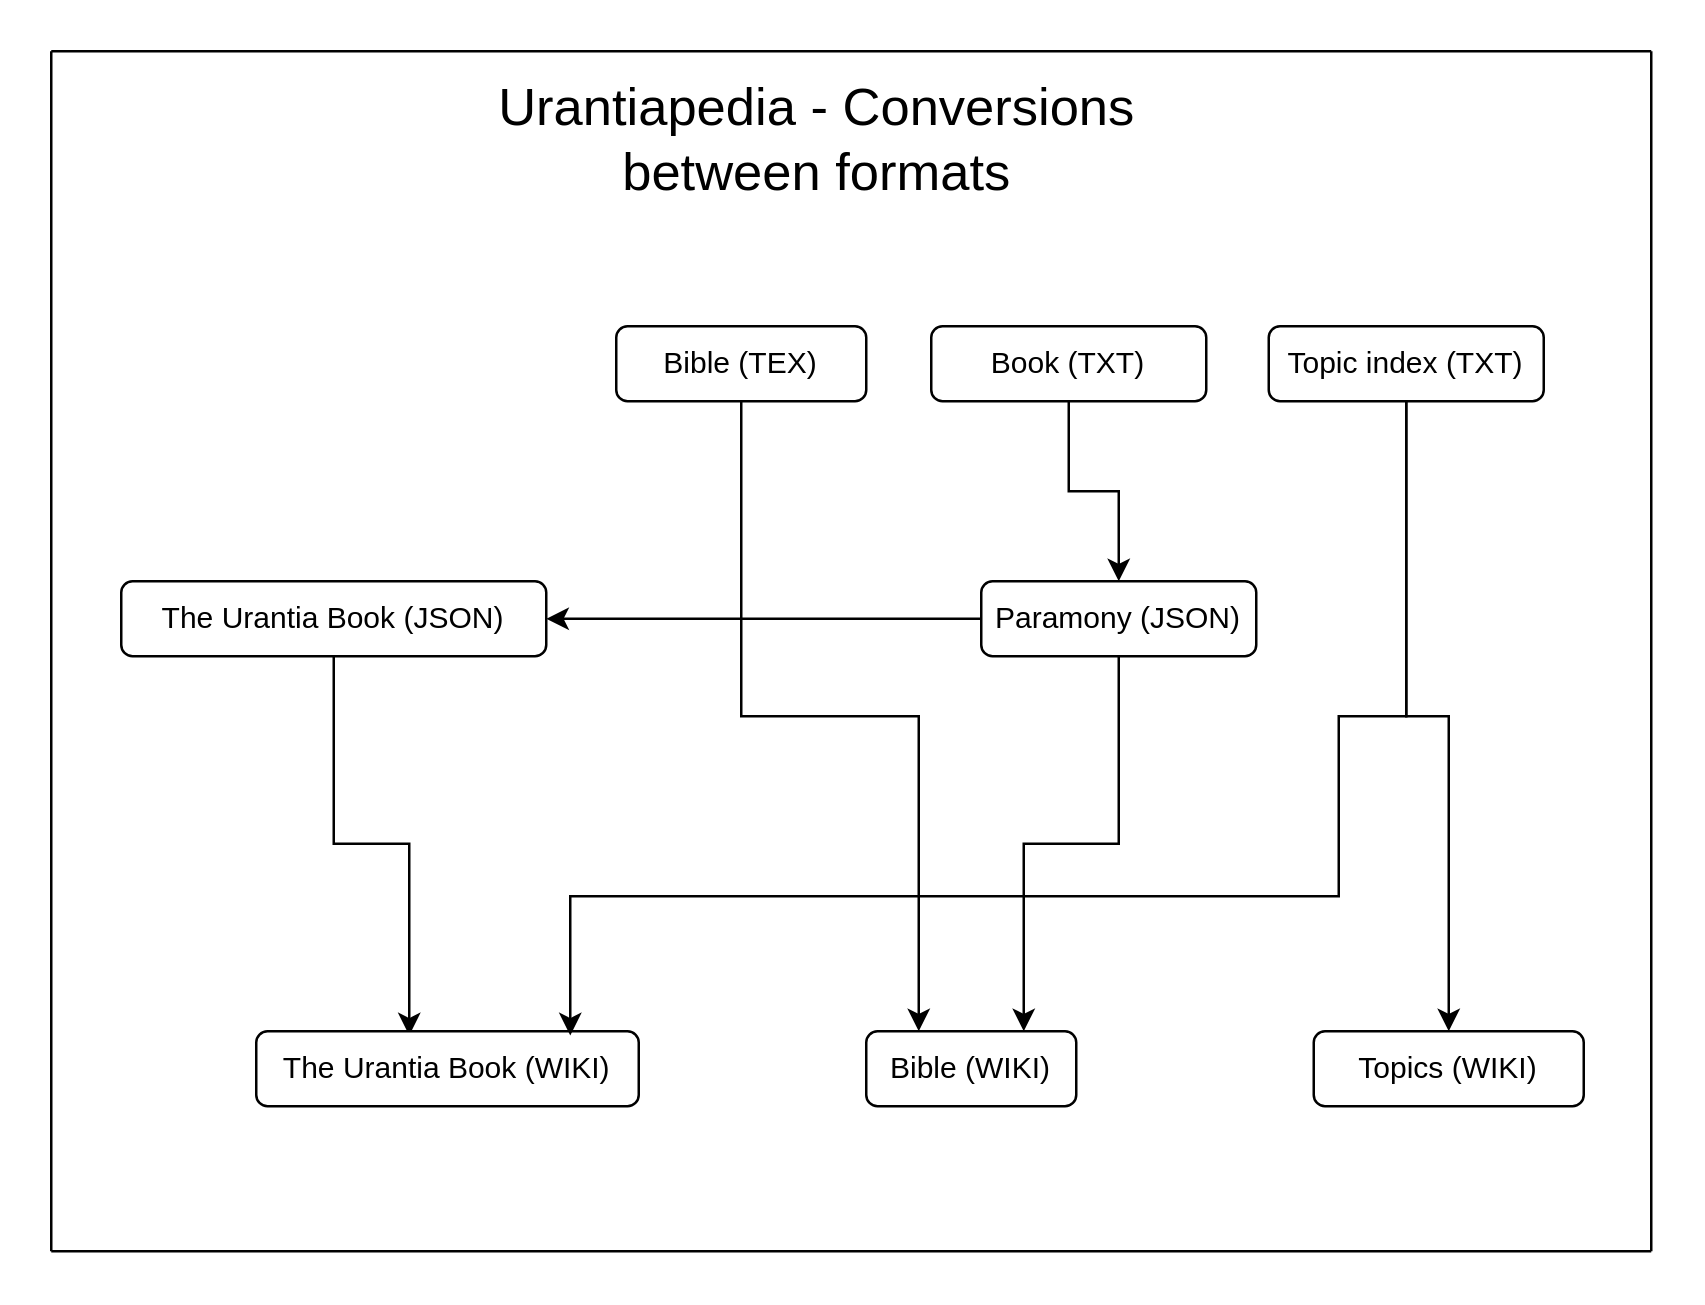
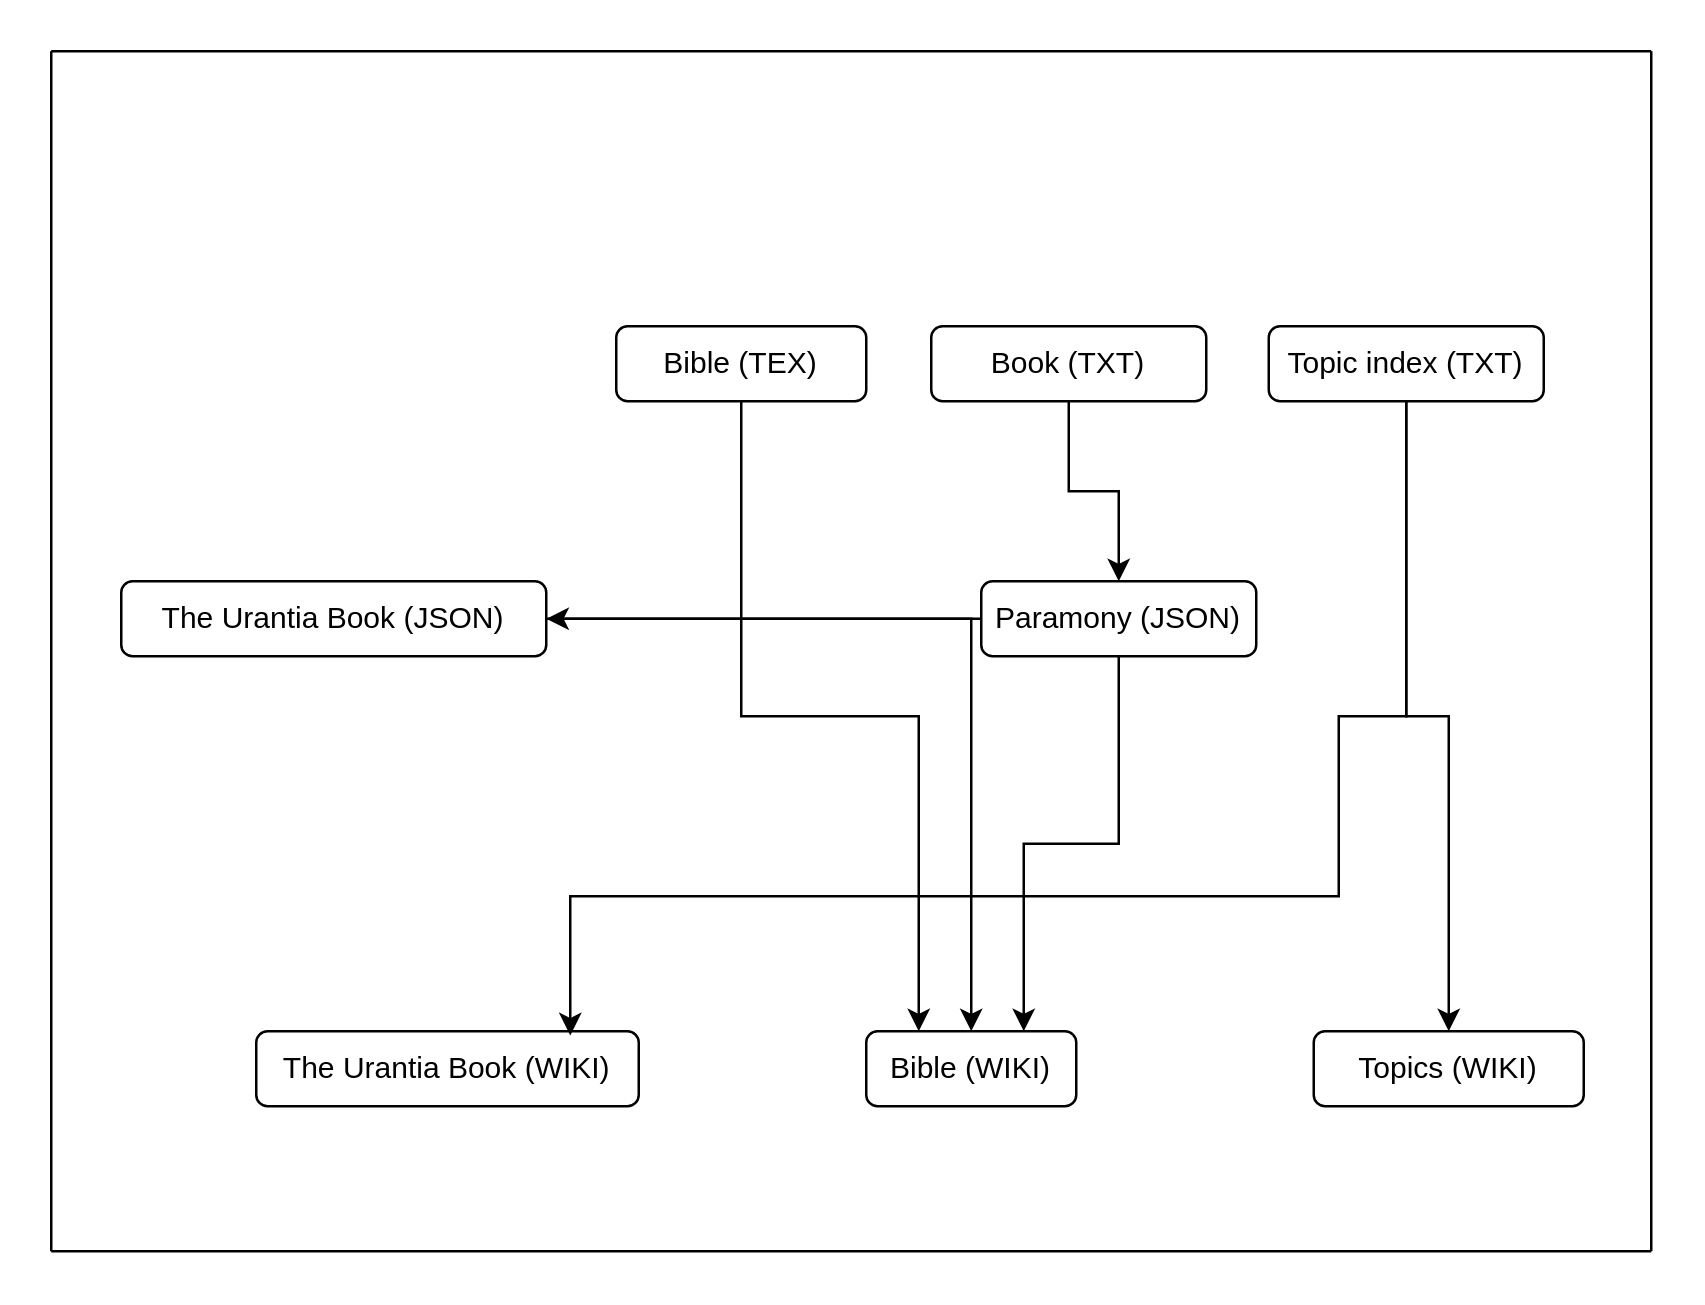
node "Urantiapedia - Conversions between formats": removed
edge "The Urantia Book (JSON)" -> "The Urantia Book (WIKI)": now "The Urantia Book (JSON)" -> "Bible (WIKI)"
